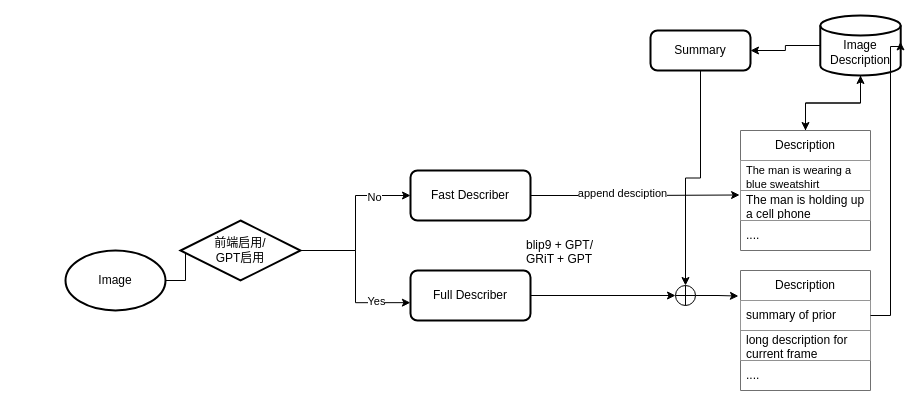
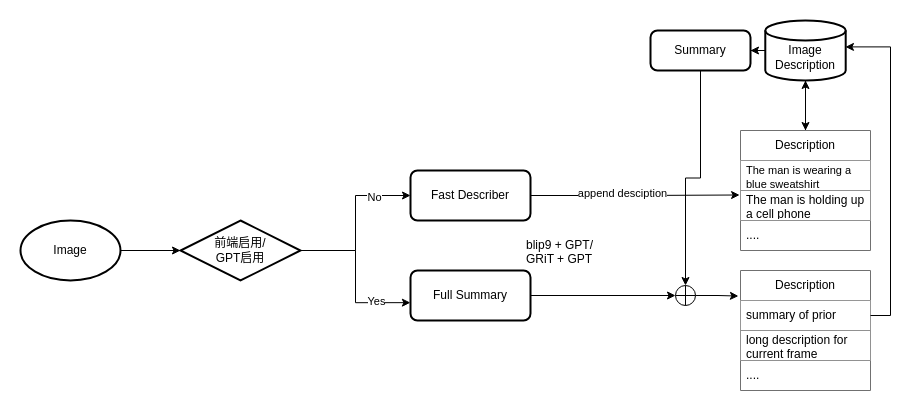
node "Image Description": moved (860, 46) -> (805, 51)
node "Image": moved (116, 281) -> (71, 251)
node "Full Describer": label "Full Describer" -> "Full Summary"
